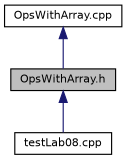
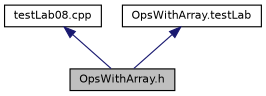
node "OpsWithArray.cpp": label "OpsWithArray.cpp" -> "OpsWithArray.testLab"
edge "testLab08.cpp" -> "OpsWithArray.h": reversed
